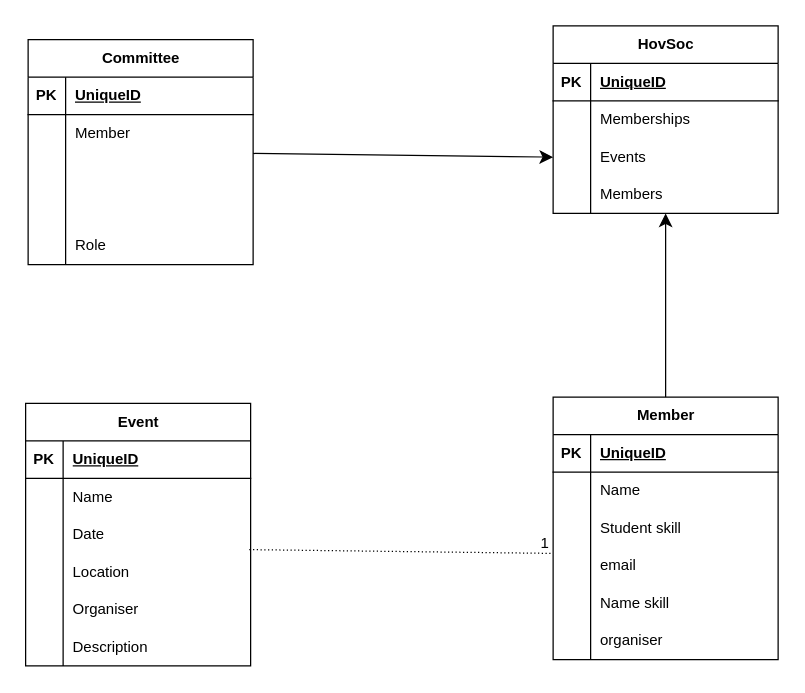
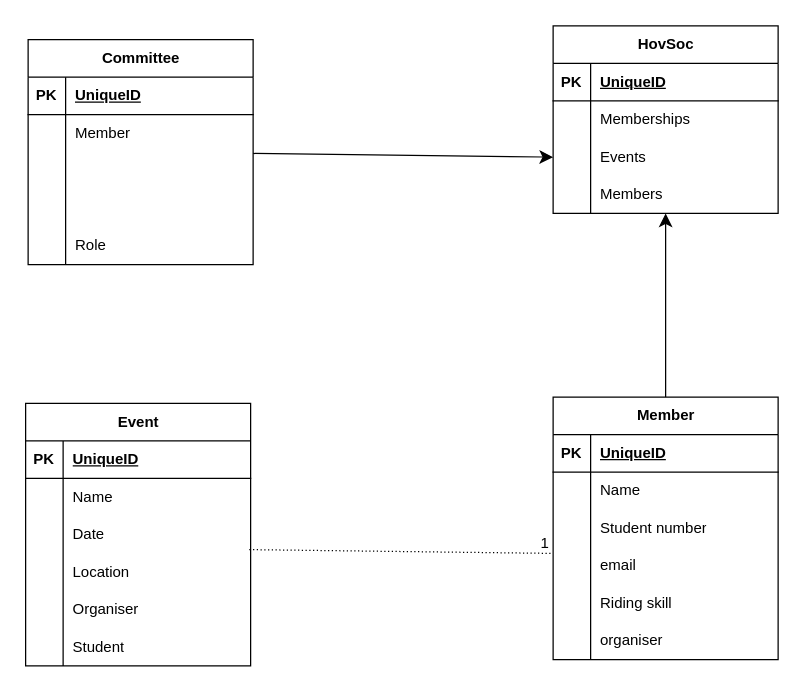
node "Student skill": label "Student skill" -> "Student number"
node "Name skill": label "Name skill" -> "Riding skill"
node "Description": label "Description" -> "Student"
